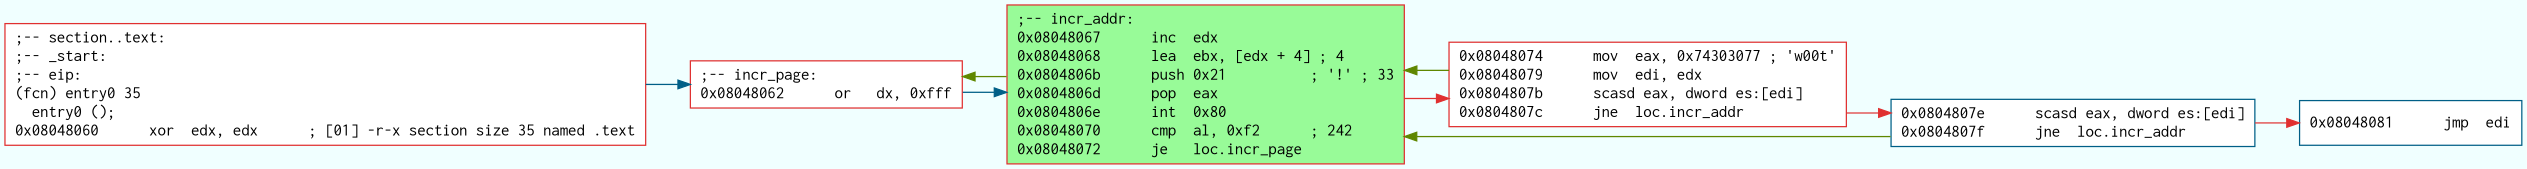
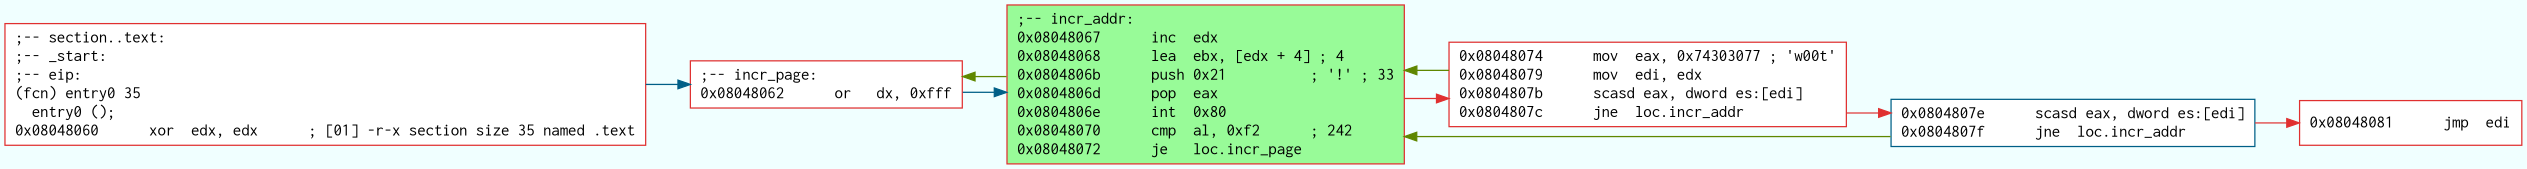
node "0x08048081      jmp  edi": color #005f87 -> #e03030
